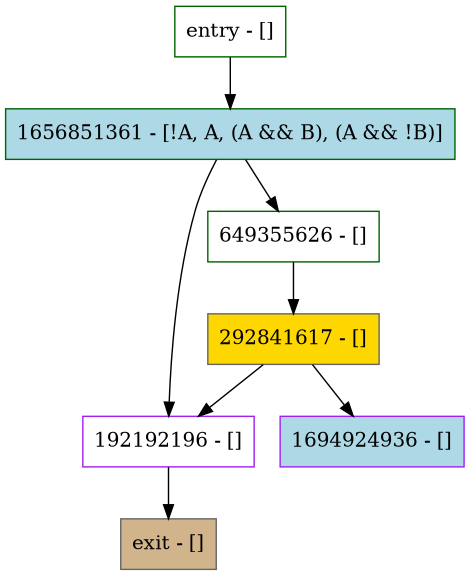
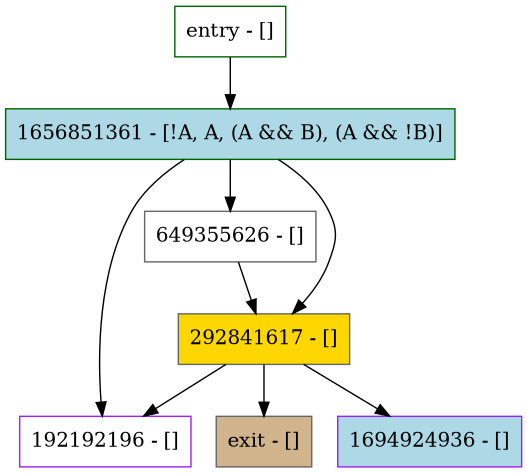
edge "1656851361 - [!A, A, (A && B), (A && !B)]" -> "292841617 - []": added
node "649355626 - []": color darkgreen -> gray40
edge "192192196 - []" -> "exit - []": now "292841617 - []" -> "exit - []"
